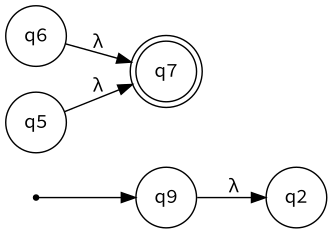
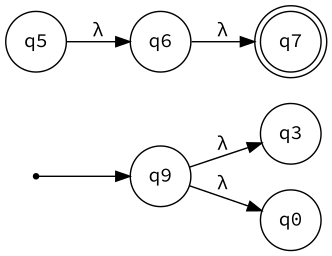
edge "q5" -> "q7": now "q5" -> "q6"
node "q2": label "q2" -> "q3"
node "q0": added
